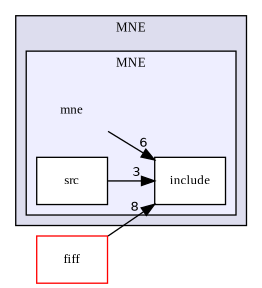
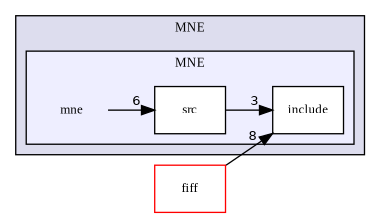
edge "mne" -> "include": now "mne" -> "src"
